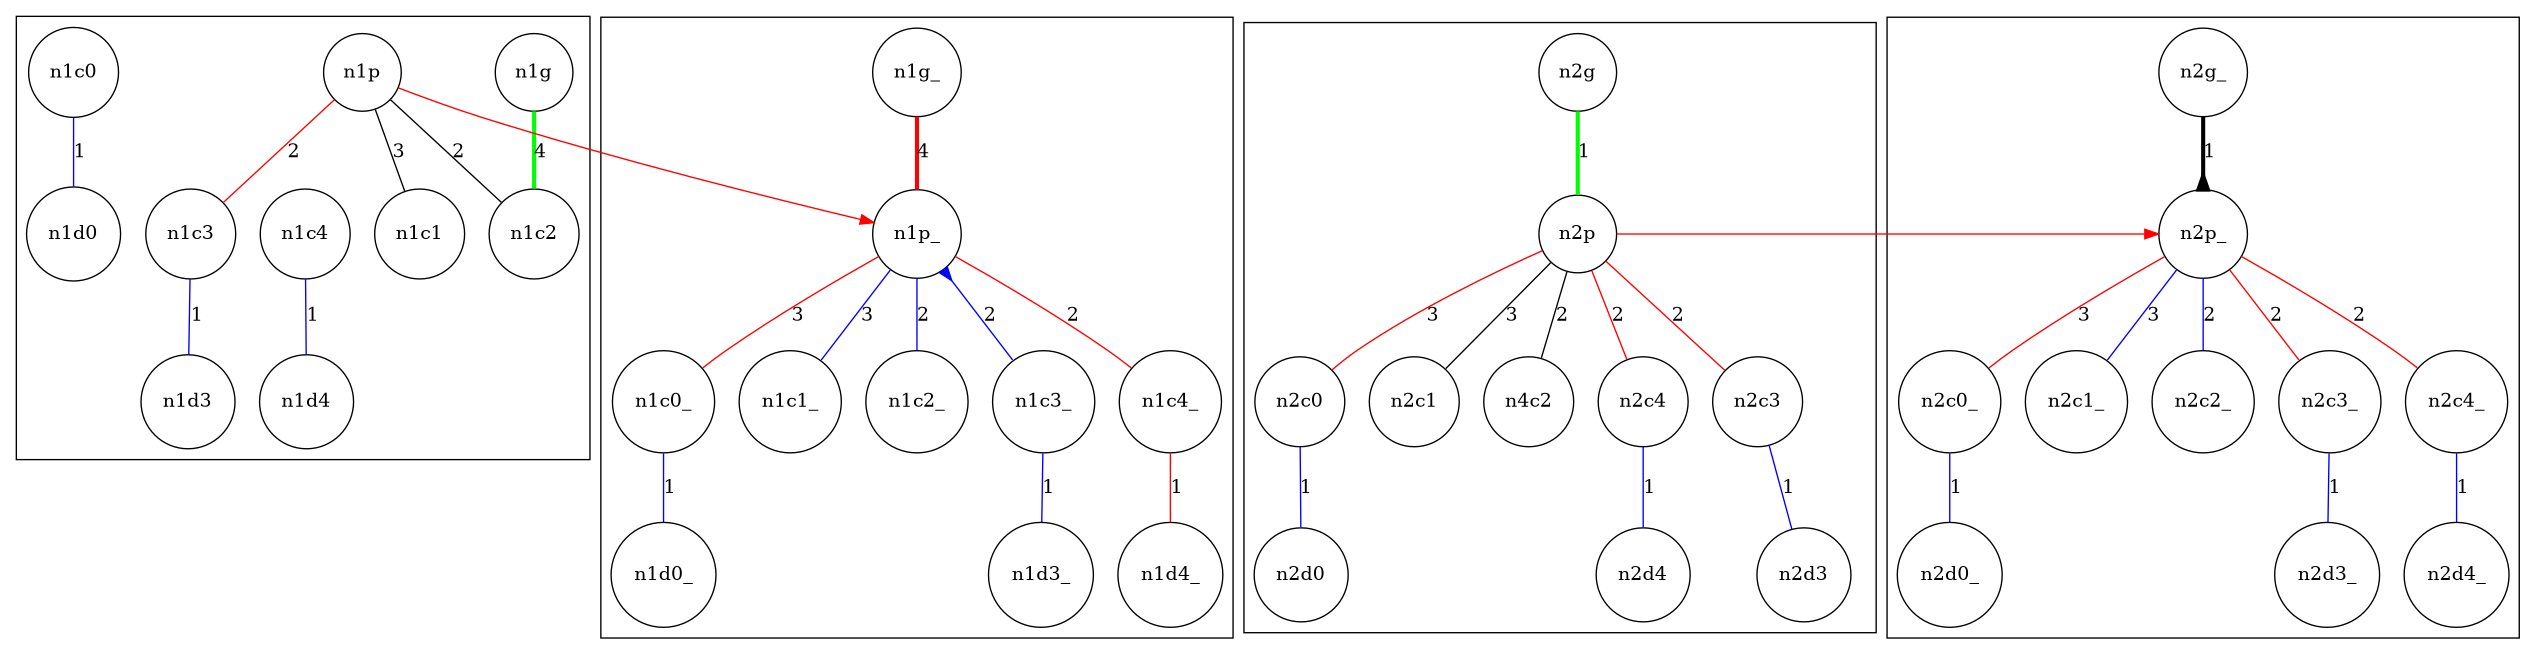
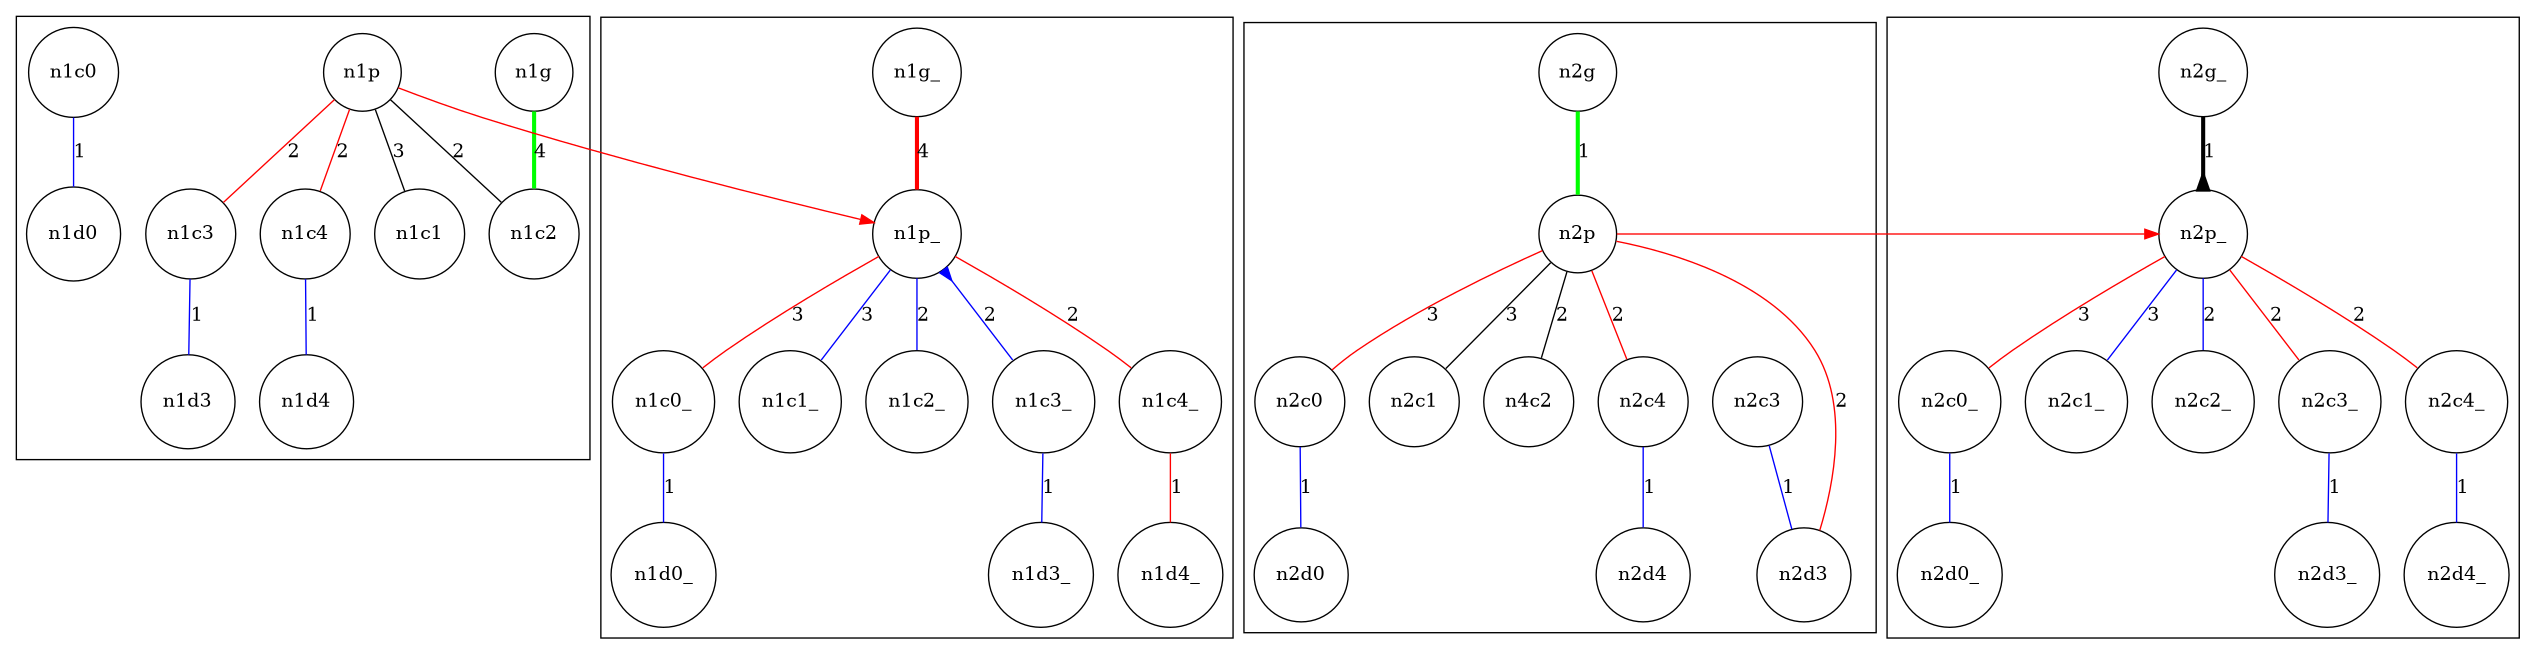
edge "n1p" -- "n1c4": added, label "2"
edge "n2p" -- "n2c3": now "n2p" -- "n2d3"
